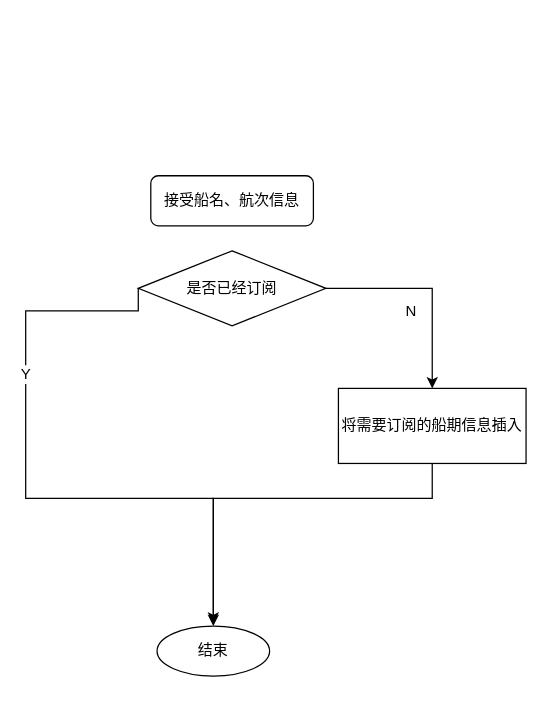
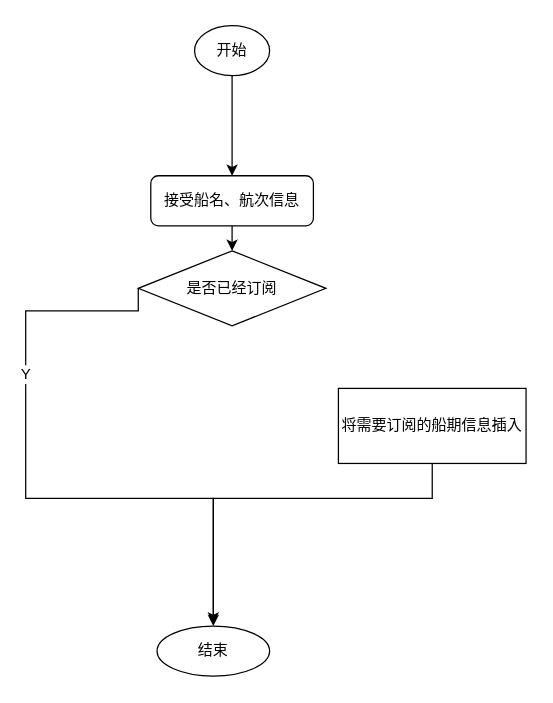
node "开始": added
edge "开始" -> "接受船名、航次信息": added
edge "接受船名、航次信息" -> "是否已经订阅": added
edge "是否已经订阅" -> "将需要订阅的船期信息插入": removed, label "N"
